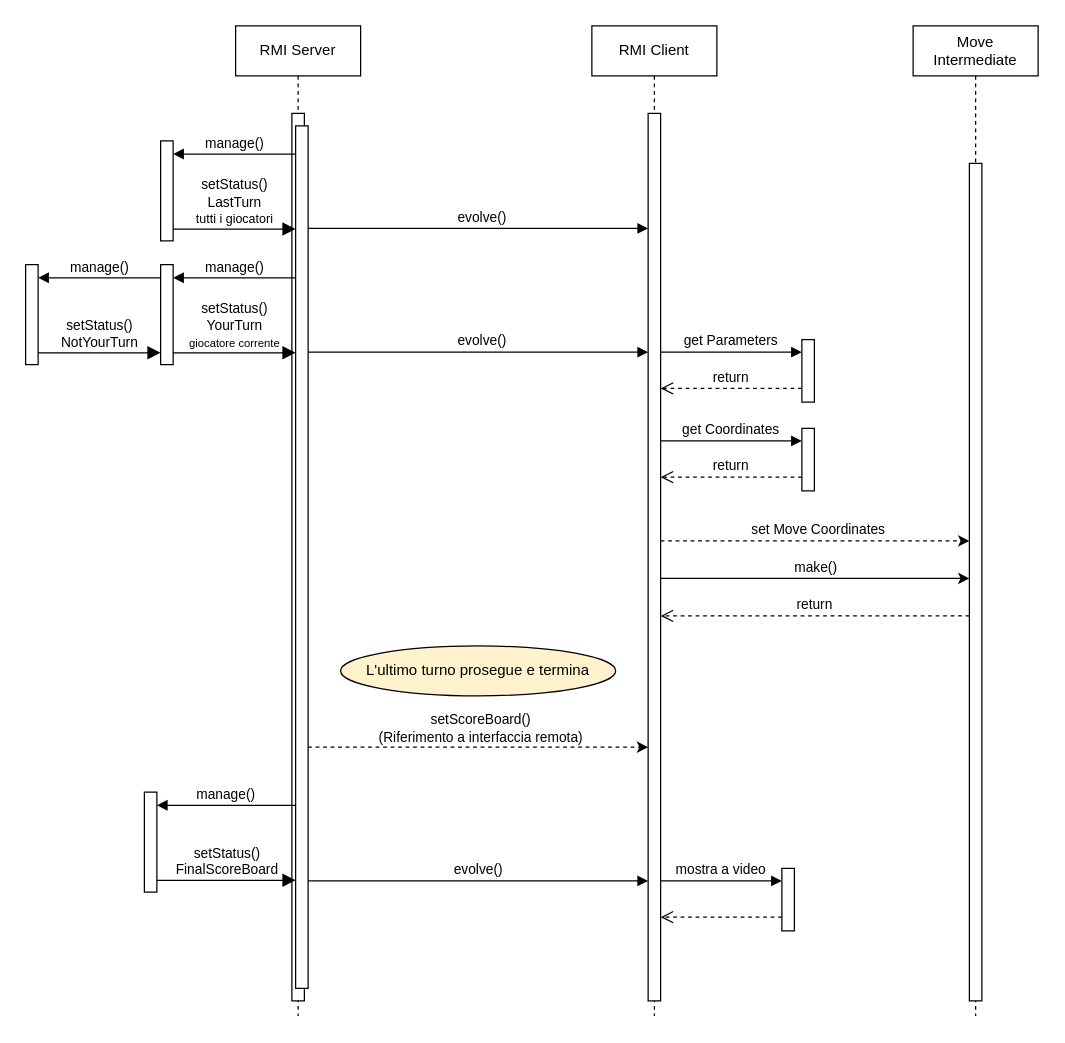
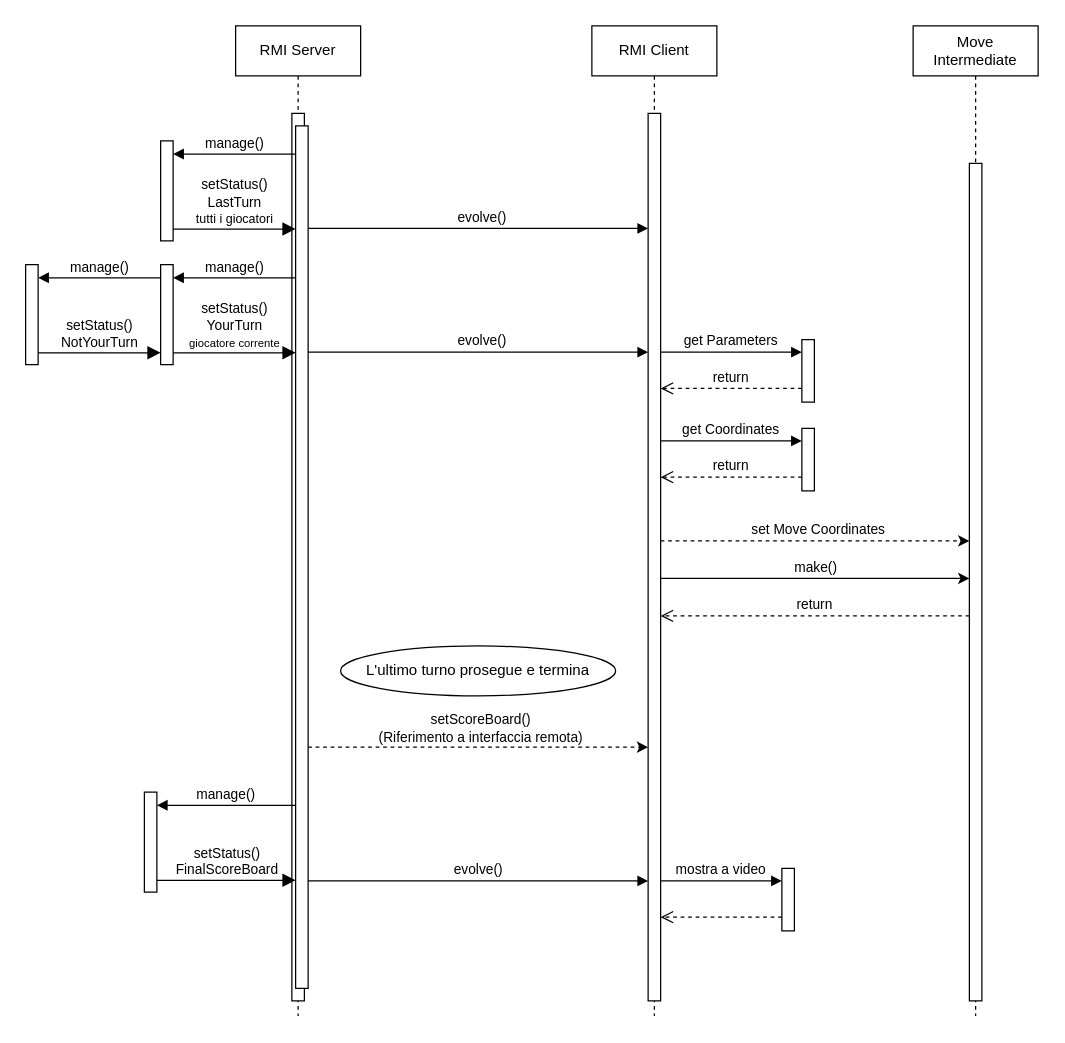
node "L'ultimo turno prosegue e termina": fillcolor #fff2cc -> #ffffff
